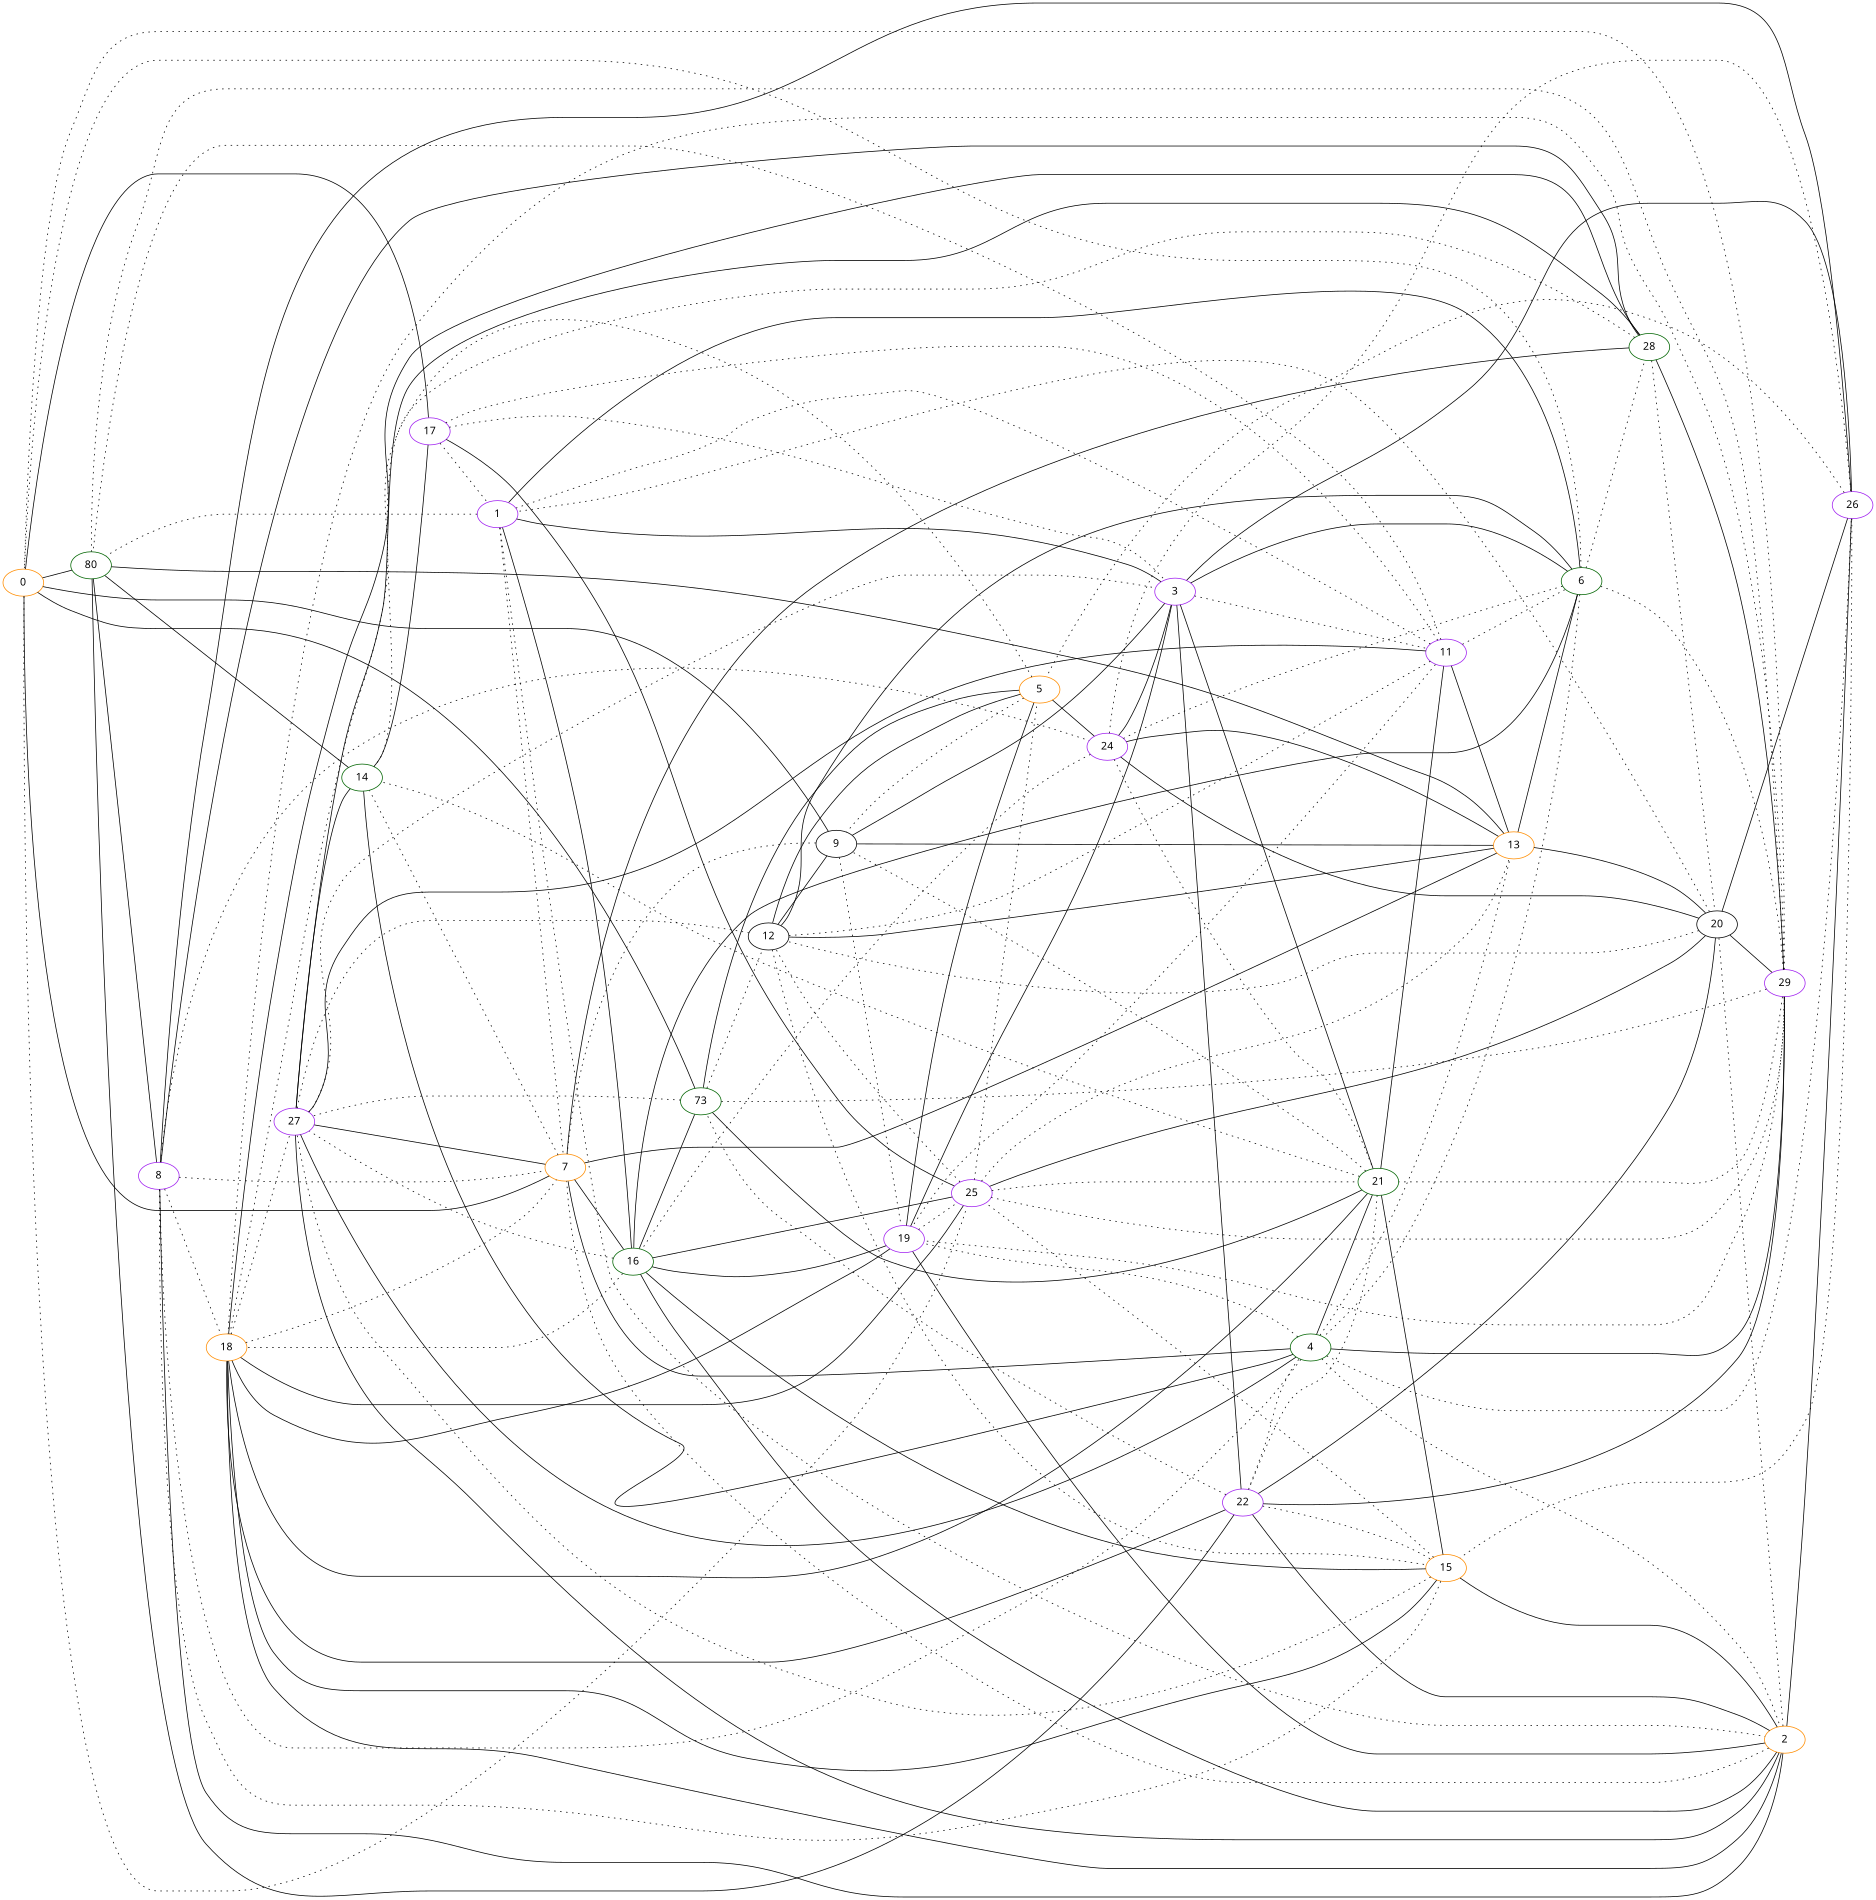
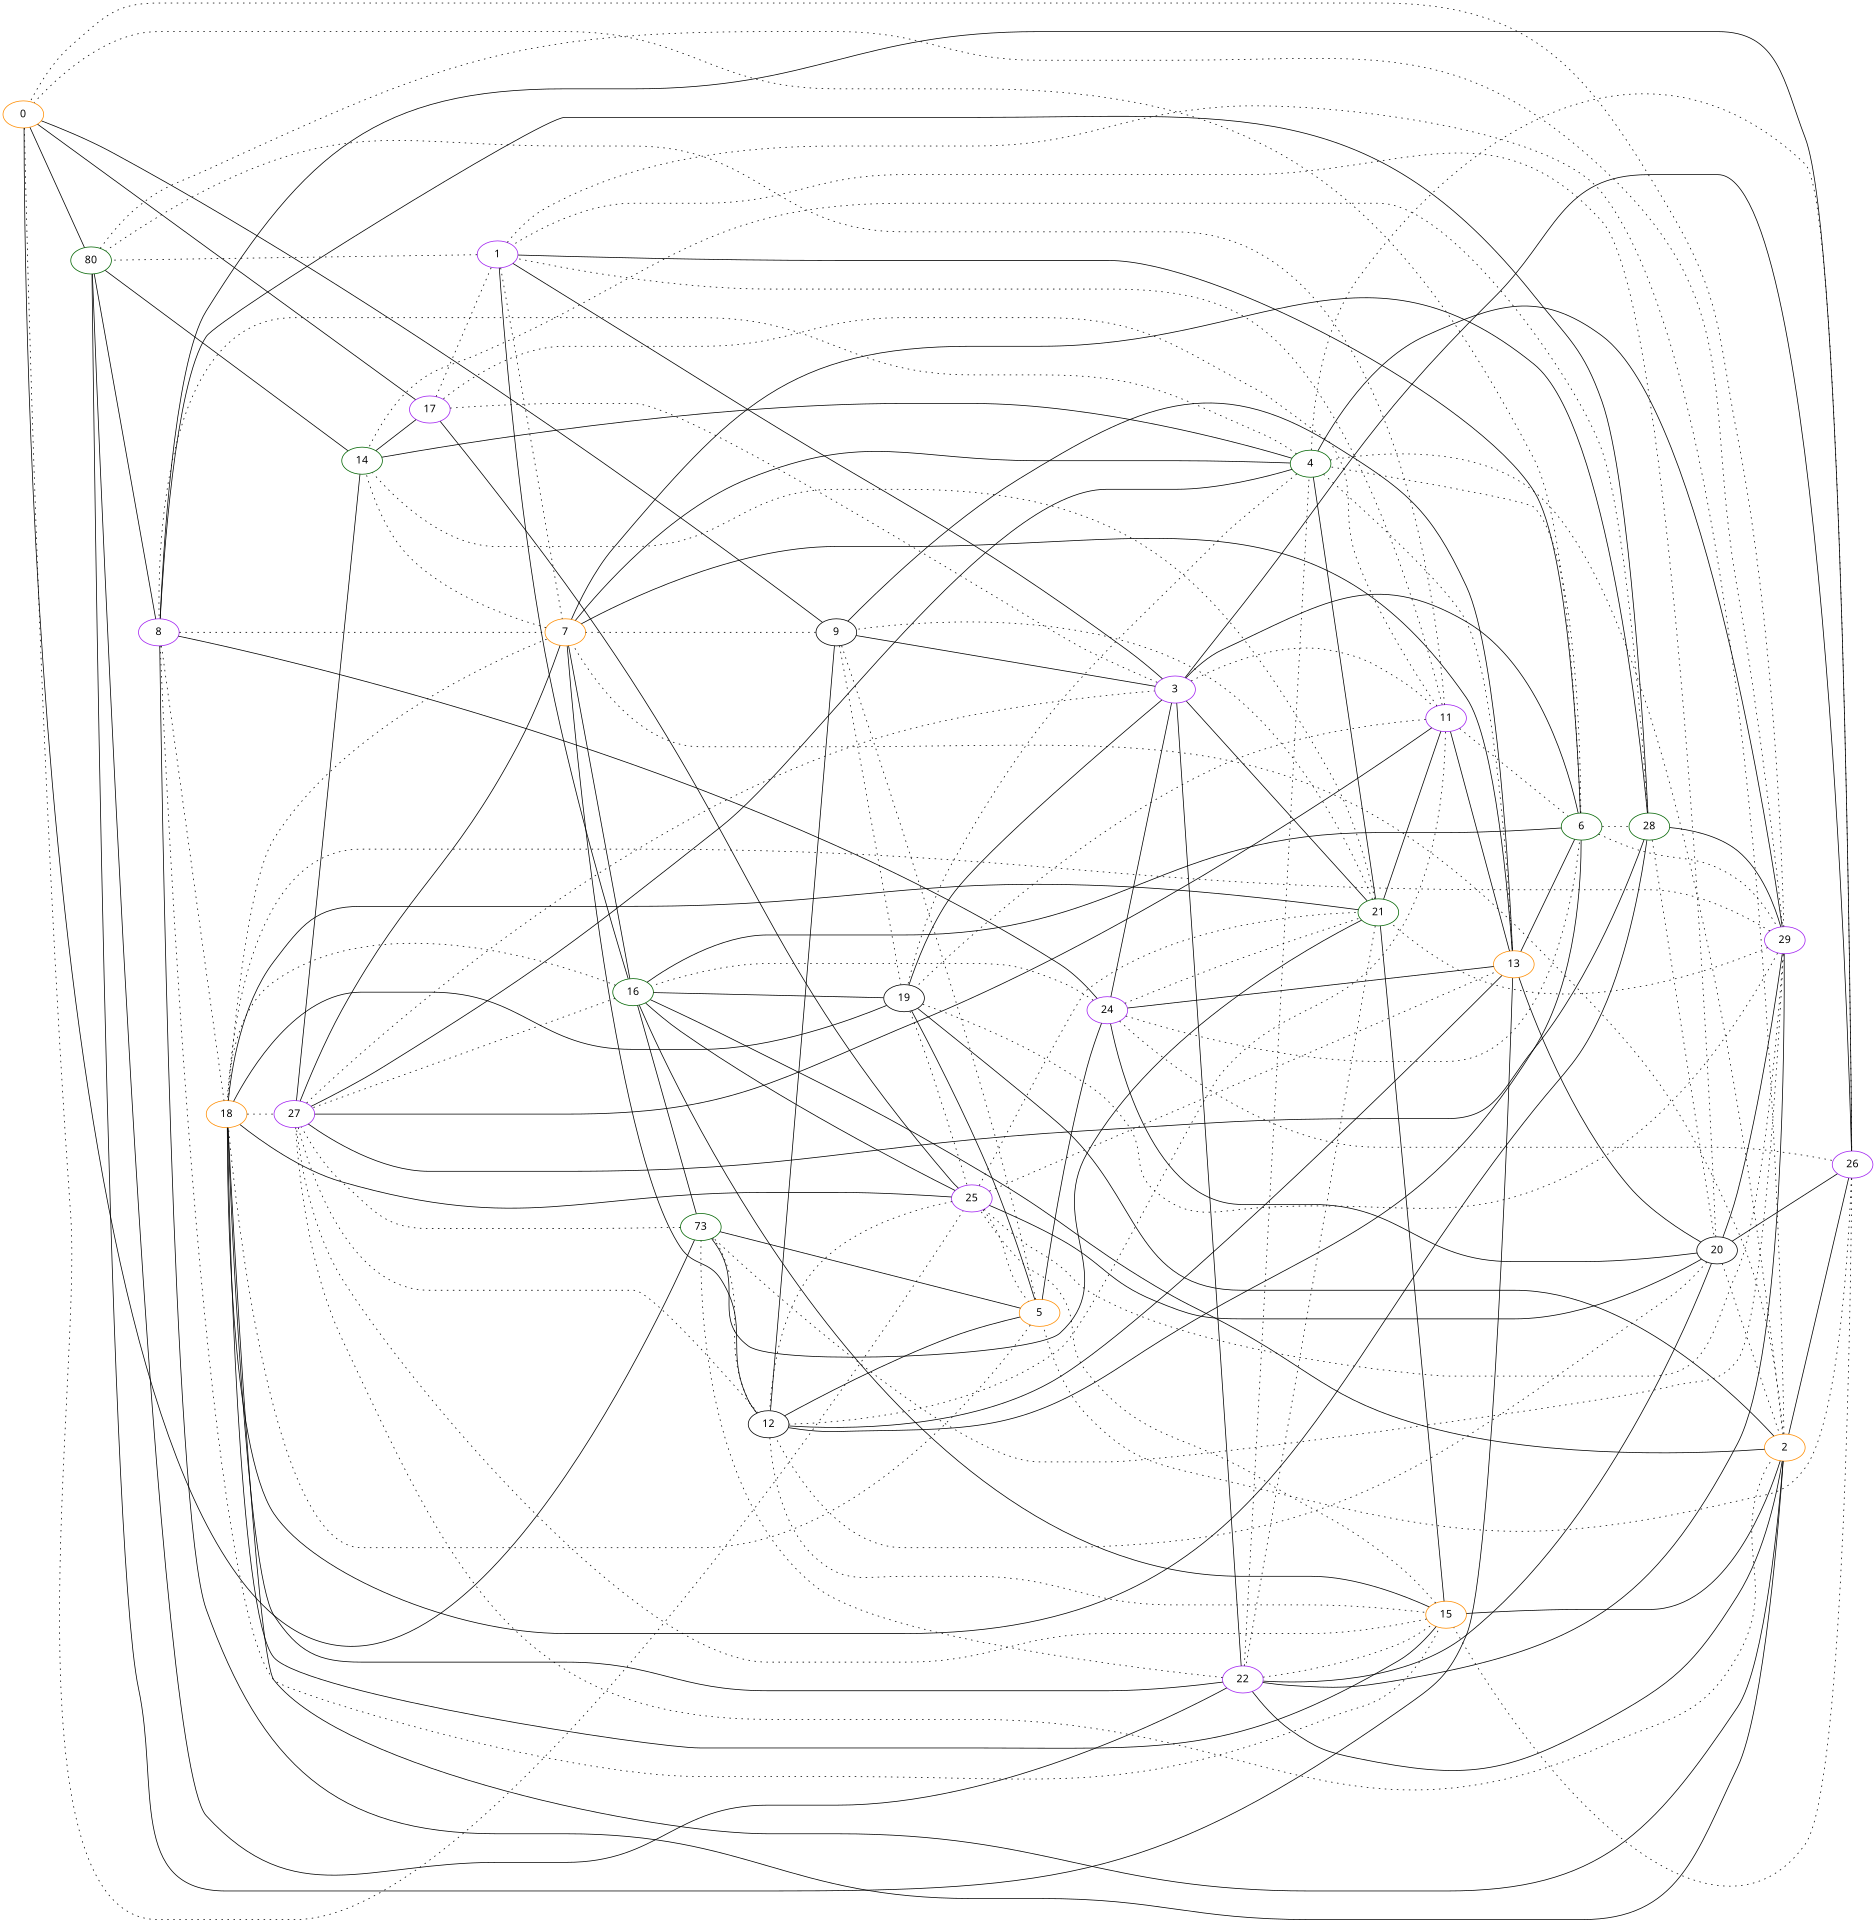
edge "24" -- "8": style dotted -> solid
edge "0" -- "7": now "12" -- "7"
node "19": color purple -> black
edge "27" -- "2": style solid -> dotted
